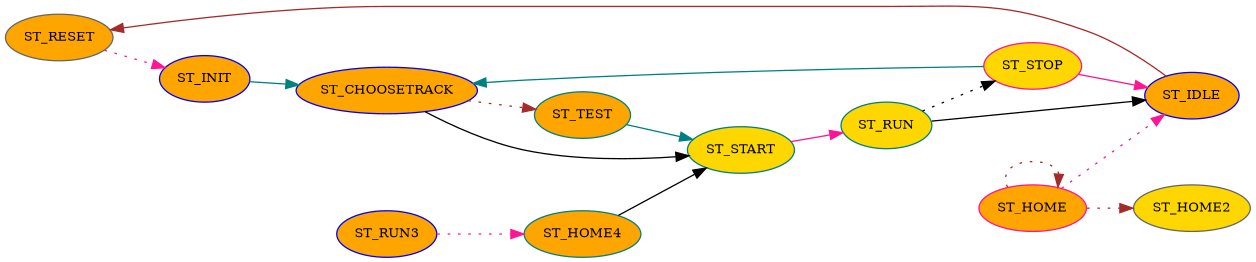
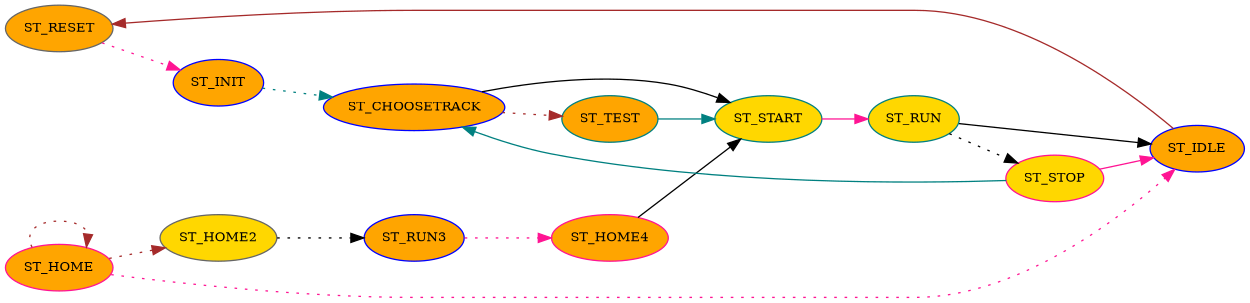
edge "ST_INIT" -> "ST_CHOOSETRACK": style solid -> dotted
node "ST_HOME4": color teal -> deeppink
edge "ST_HOME2" -> "ST_RUN3": added
